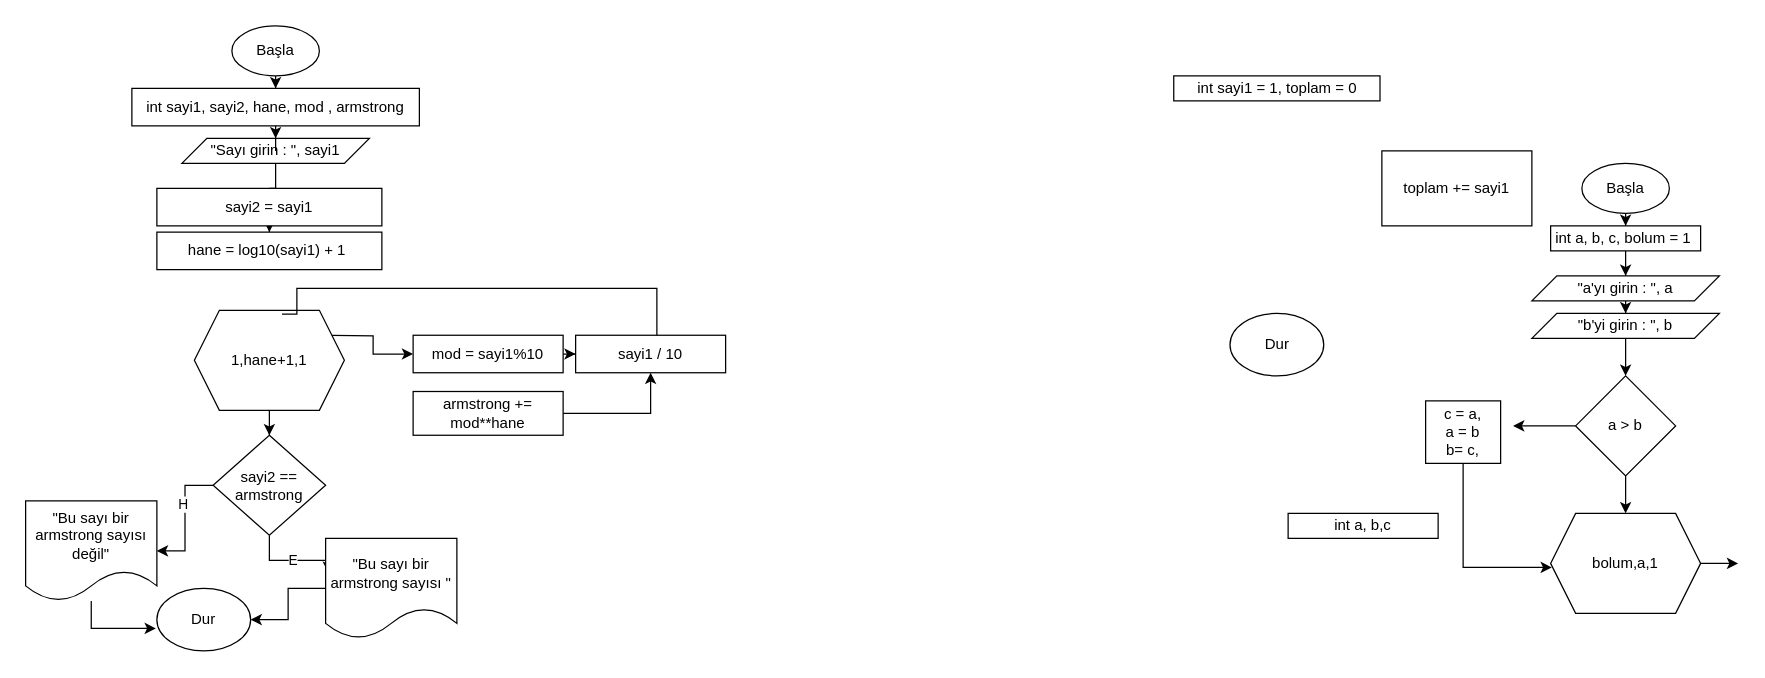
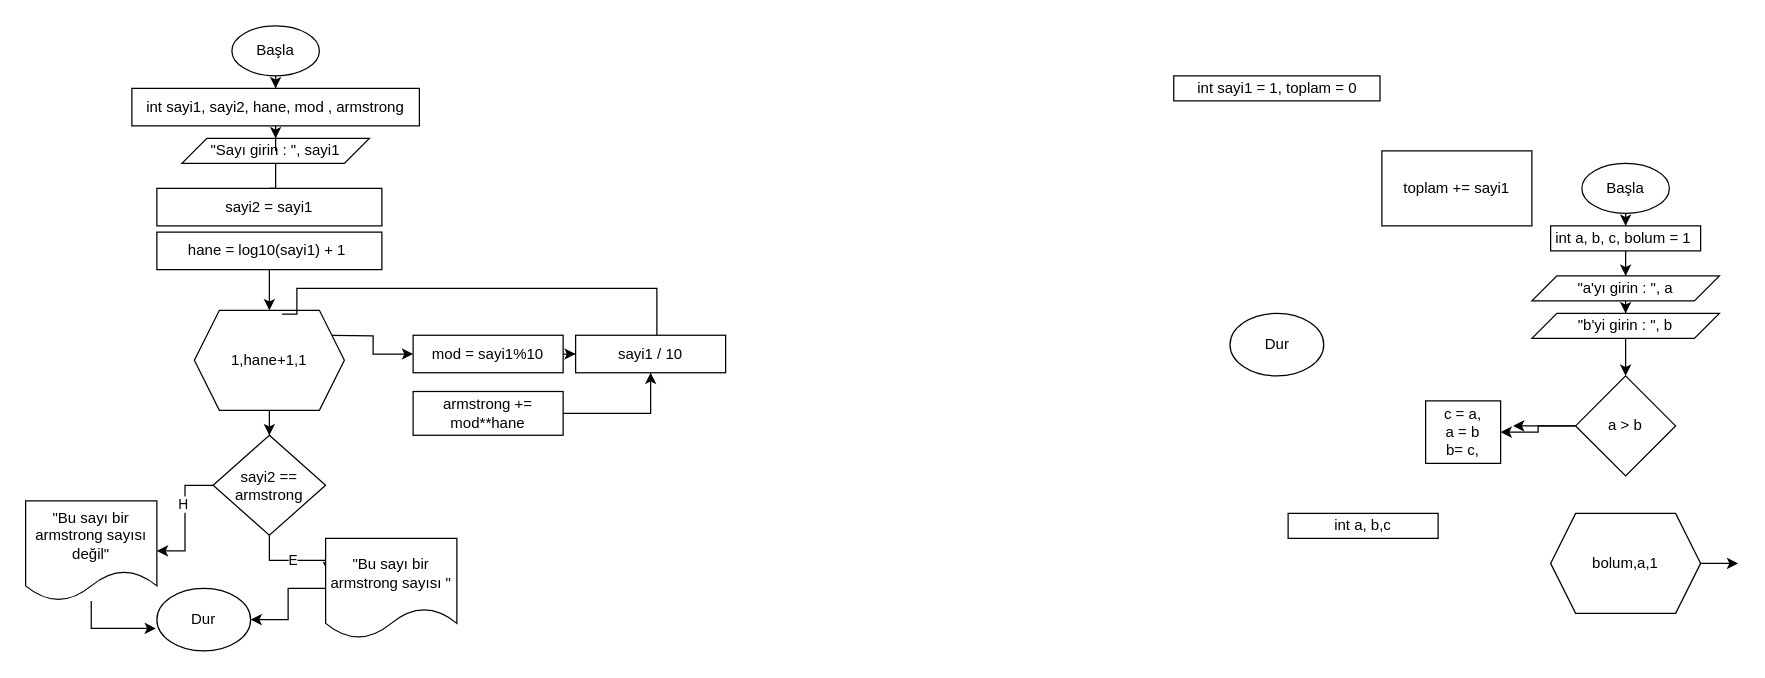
edge "sayi2 = sayi1" -> "hane = log10(sayi1) + 1": removed
edge "hane = log10(sayi1) + 1" -> "1,hane+1,1": added
edge "a > b" -> "bolum,a,1": now "a > b" -> "c = a, a = b b= c,"
edge "c = a, a = b b= c," -> "bolum,a,1": removed
